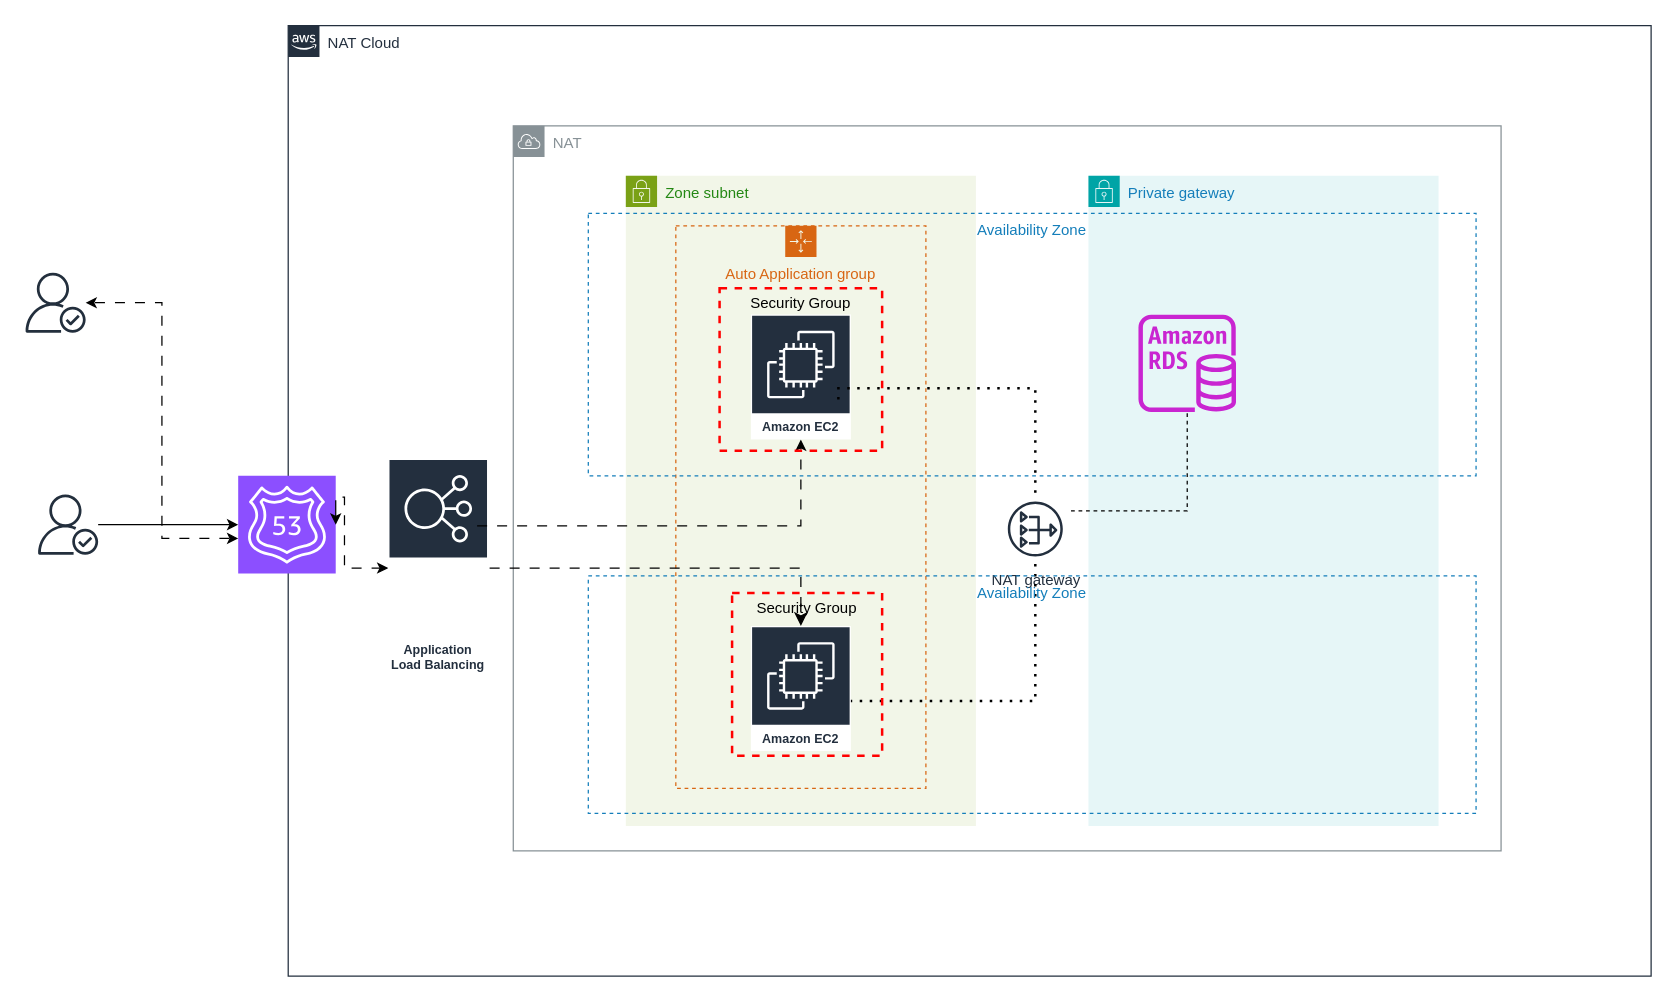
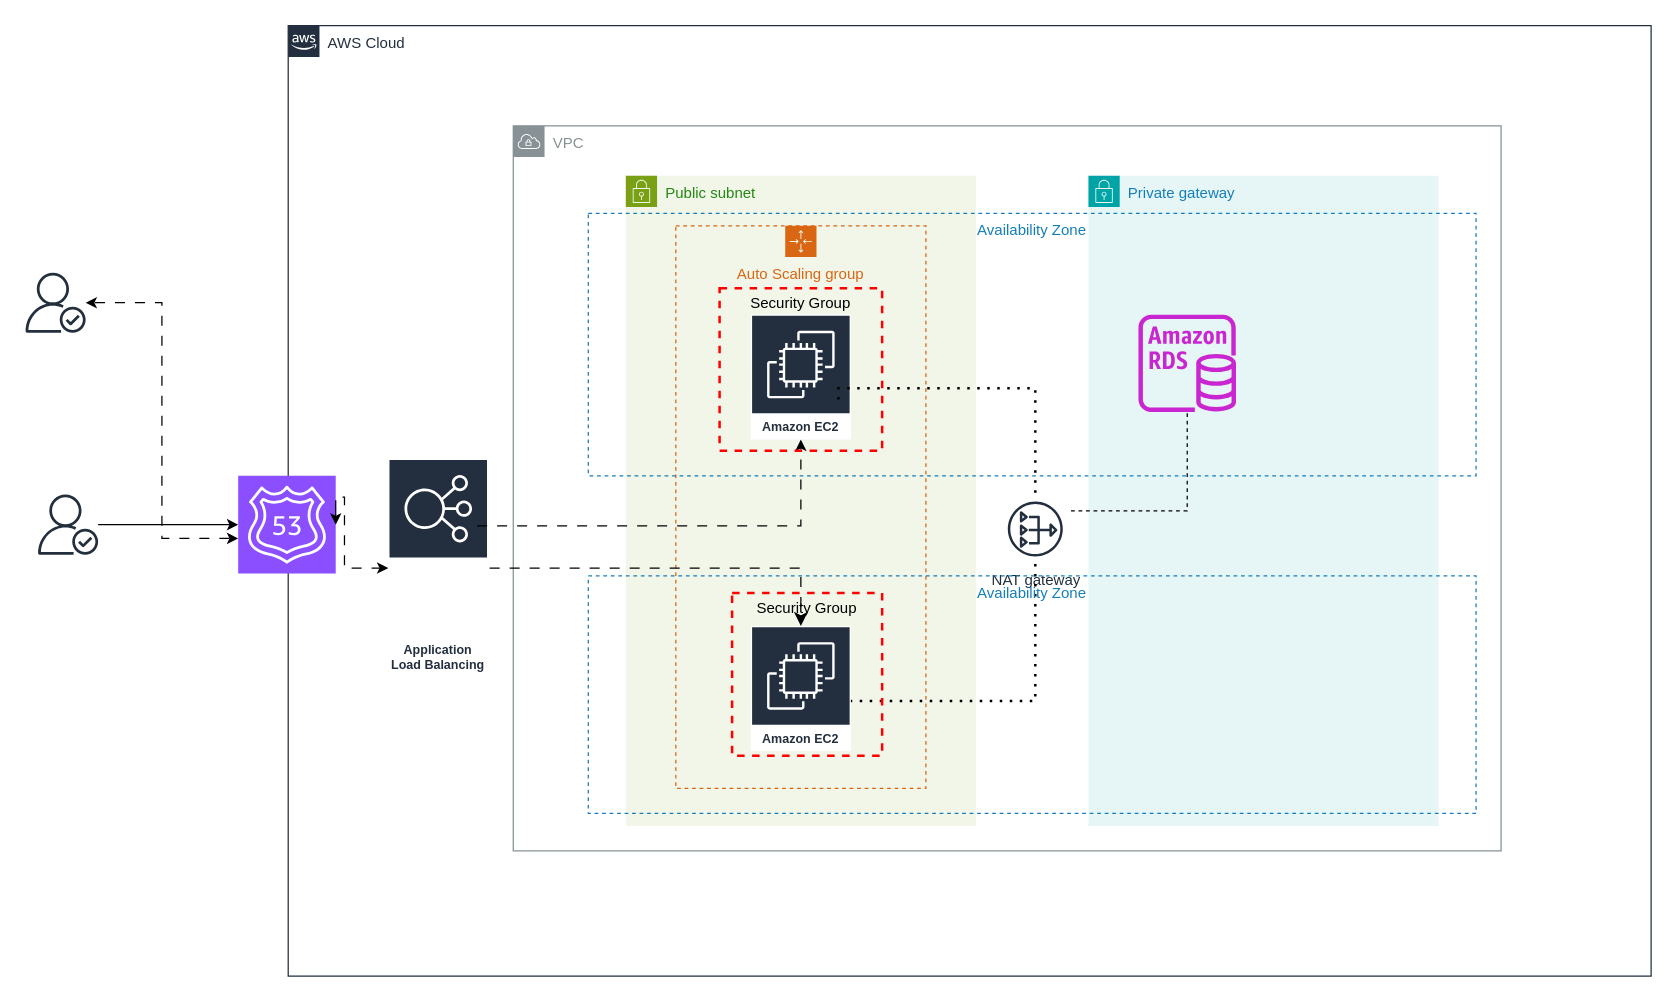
node "NAT Cloud": label "NAT Cloud" -> "AWS Cloud"
node "NAT": label "NAT" -> "VPC"
node "Zone subnet": label "Zone subnet" -> "Public subnet"
node "Auto Application group": label "Auto Application group" -> "Auto Scaling group"
